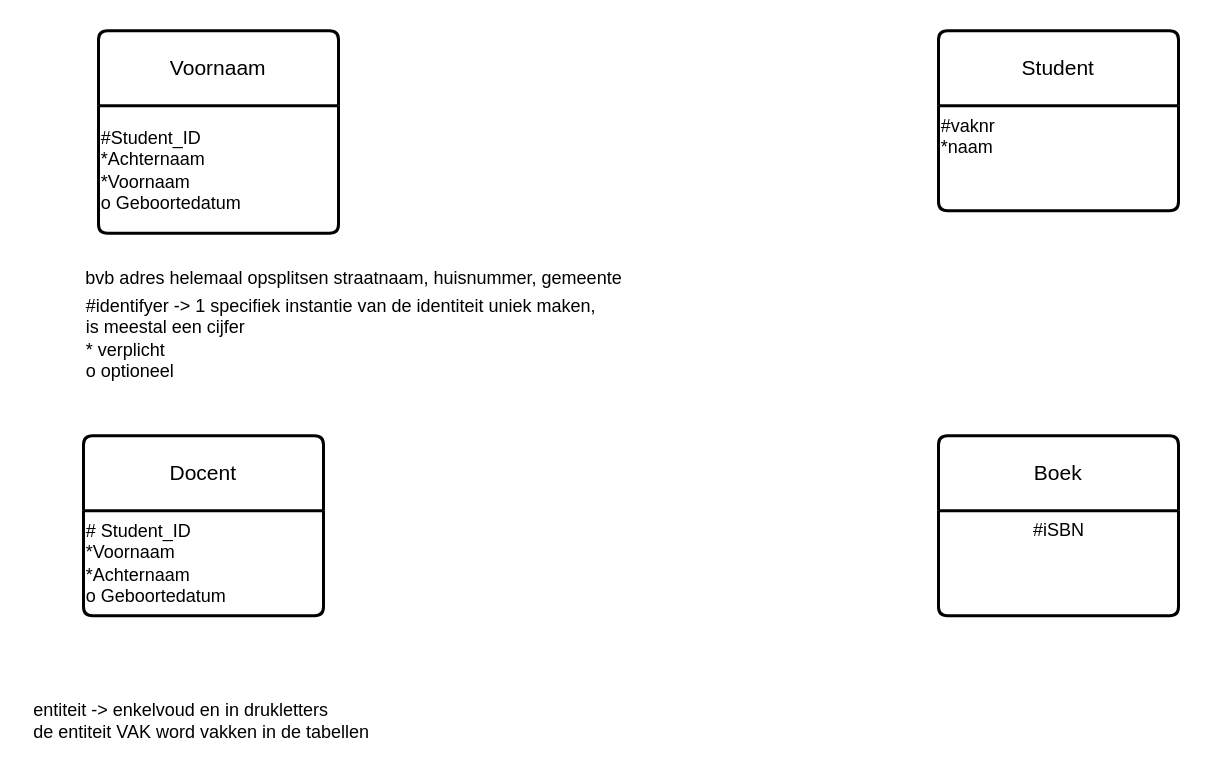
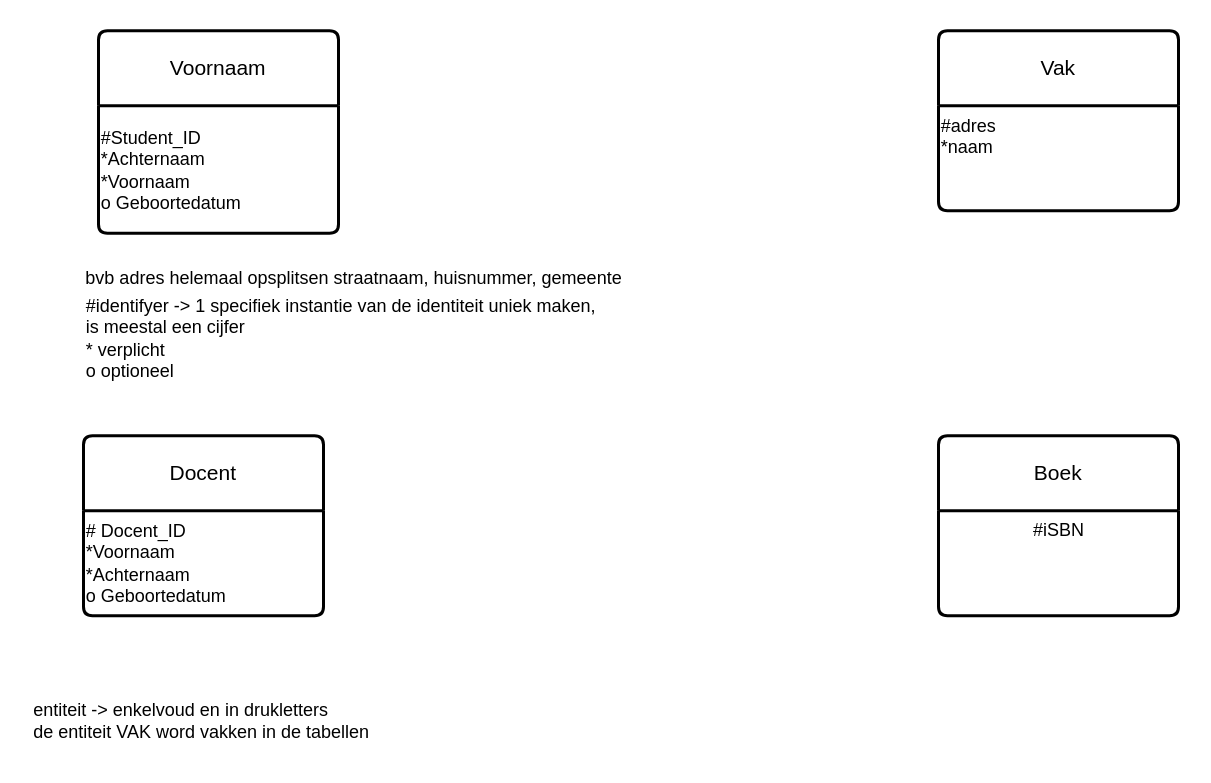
node "Student": label "Student" -> "Vak"
node "#vaknr *naam": label "#vaknr *naam" -> "#adres *naam"
node "# Student_ID *Voornaam *Achternaam o Geboortedatum": label "# Student_ID *Voornaam *Achternaam o Geboortedatum" -> "# Docent_ID *Voornaam *Achternaam o Geboortedatum"
